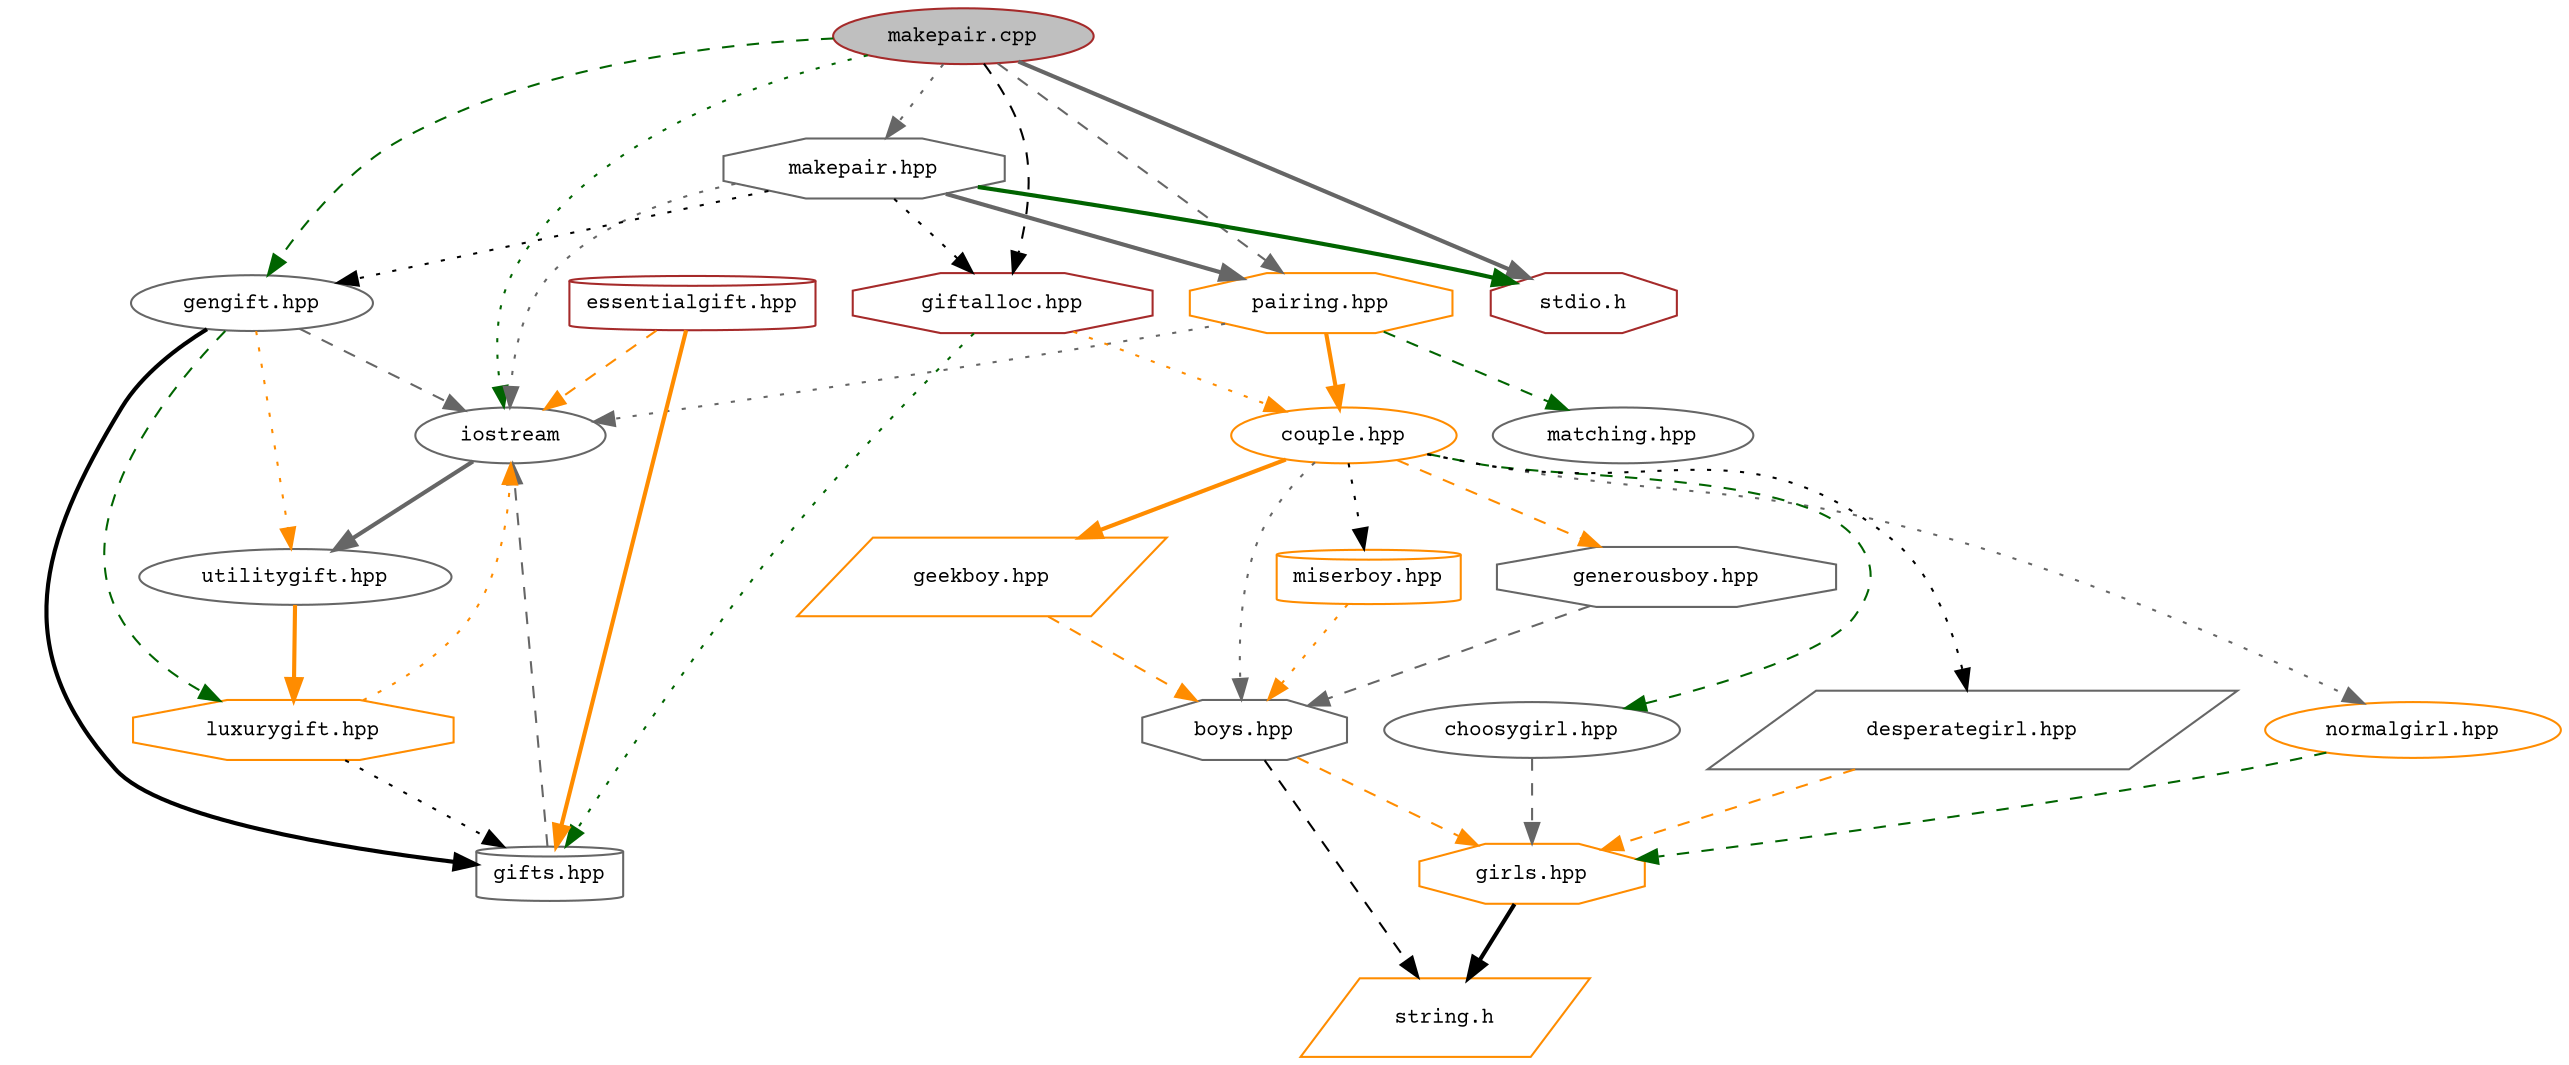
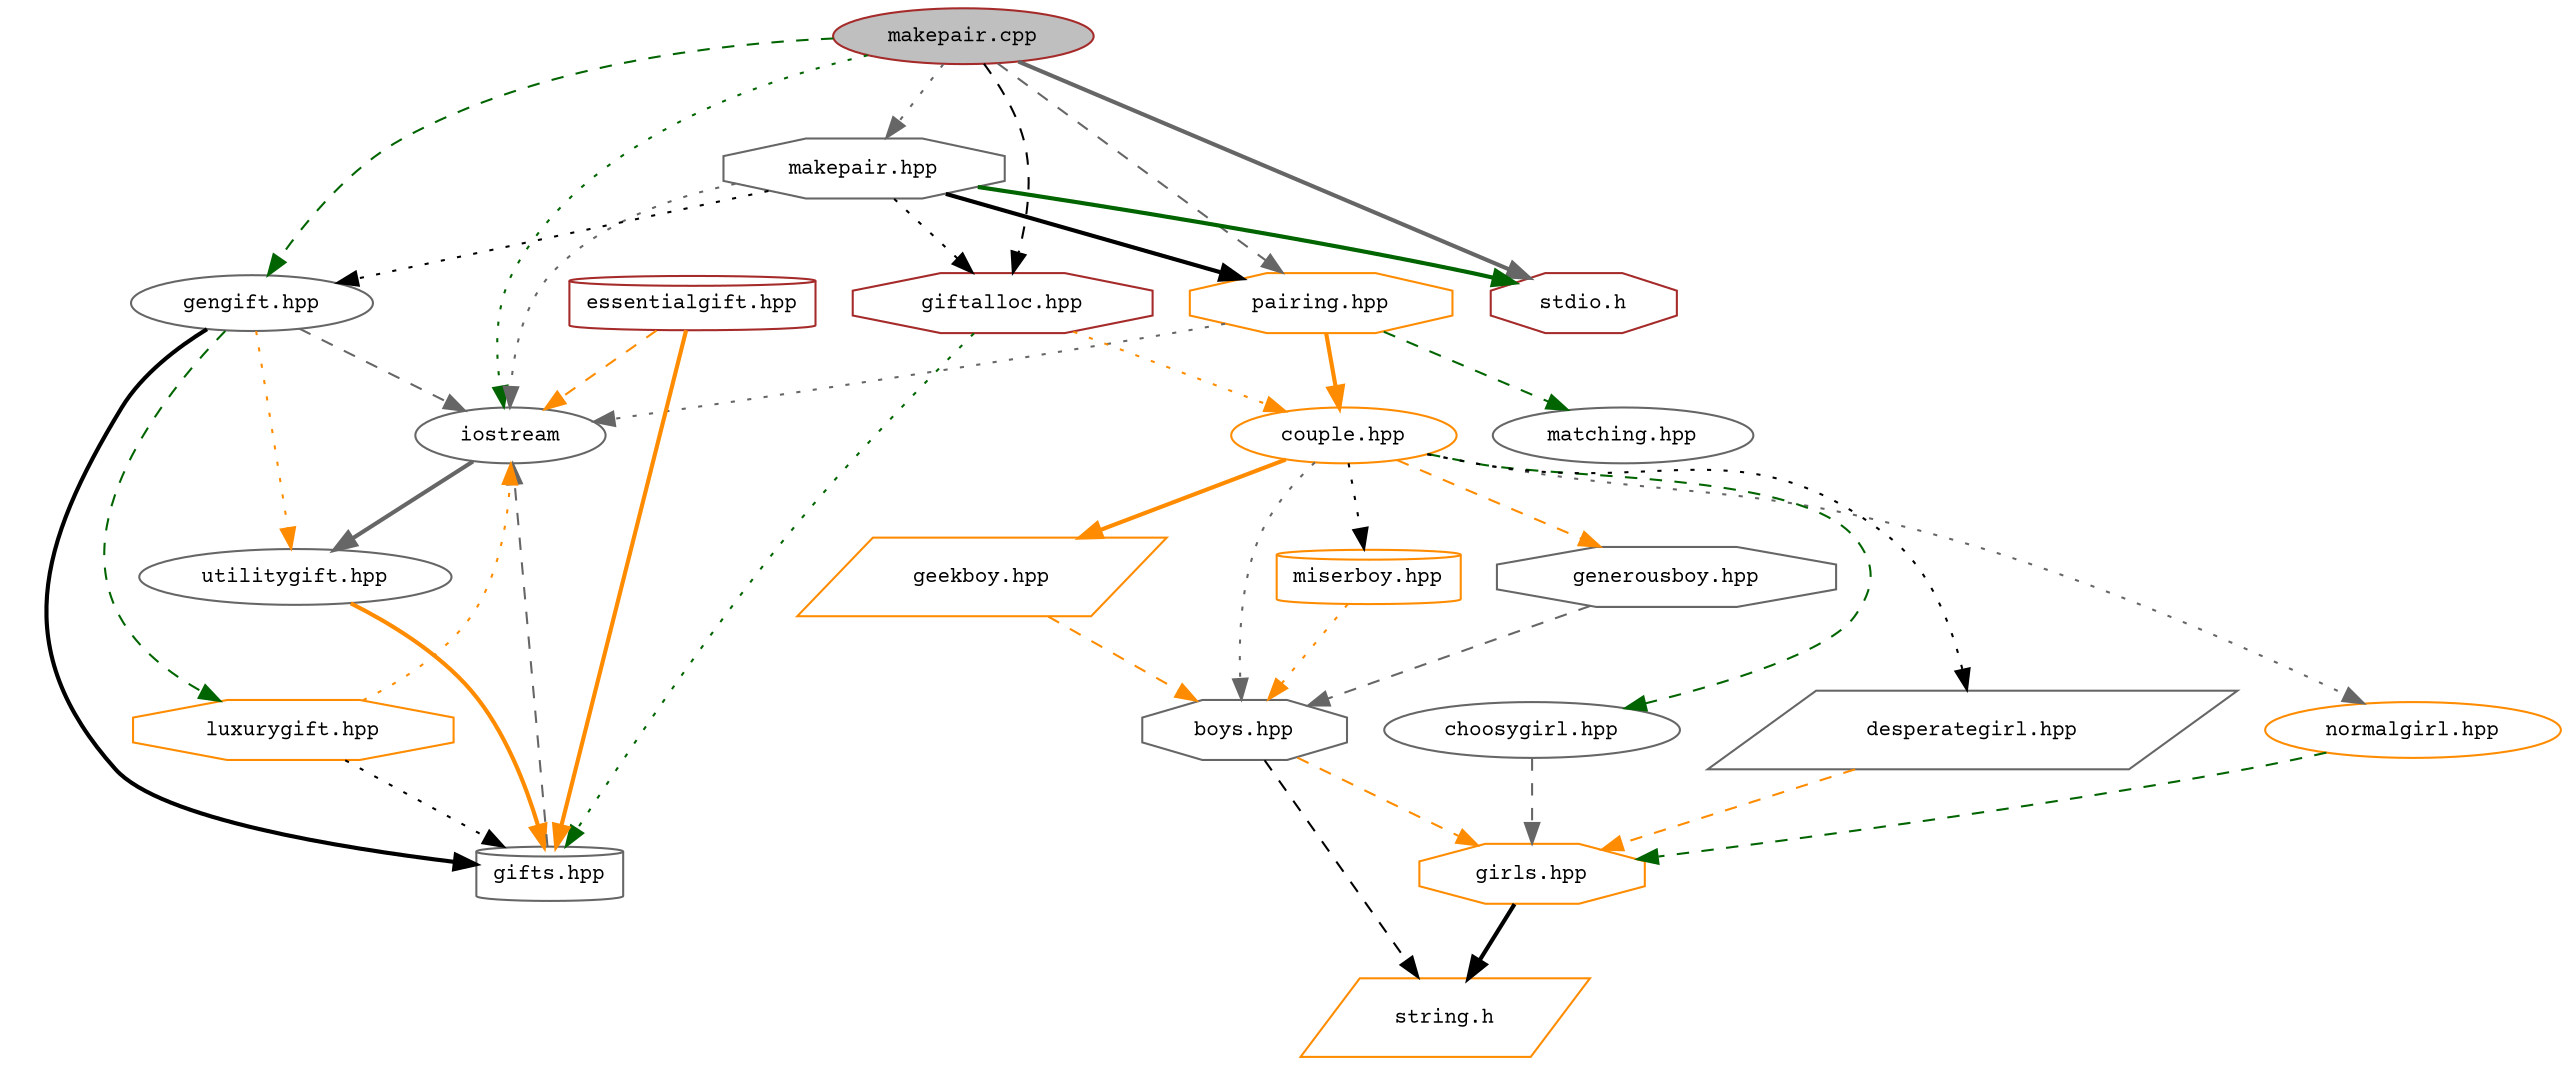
edge "makepair.hpp" -> "pairing.hpp": color gray40 -> black
edge "utilitygift.hpp" -> "luxurygift.hpp": now "utilitygift.hpp" -> "gifts.hpp"
